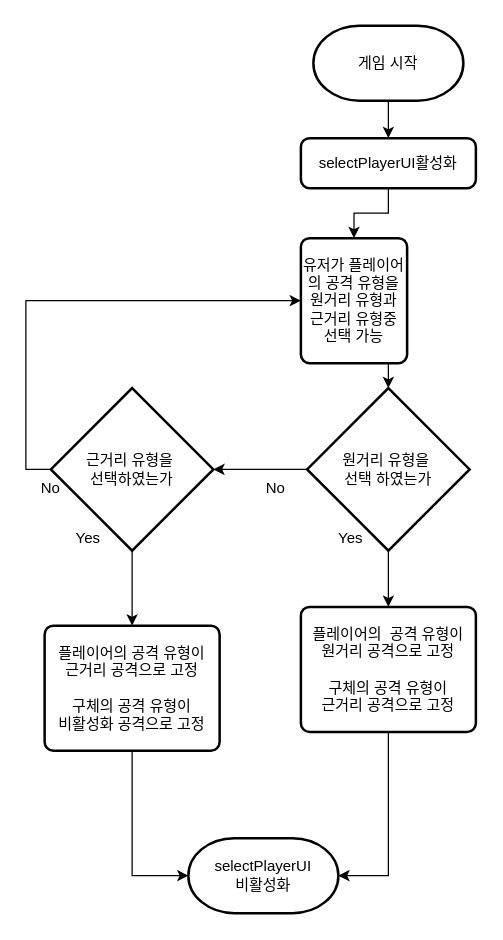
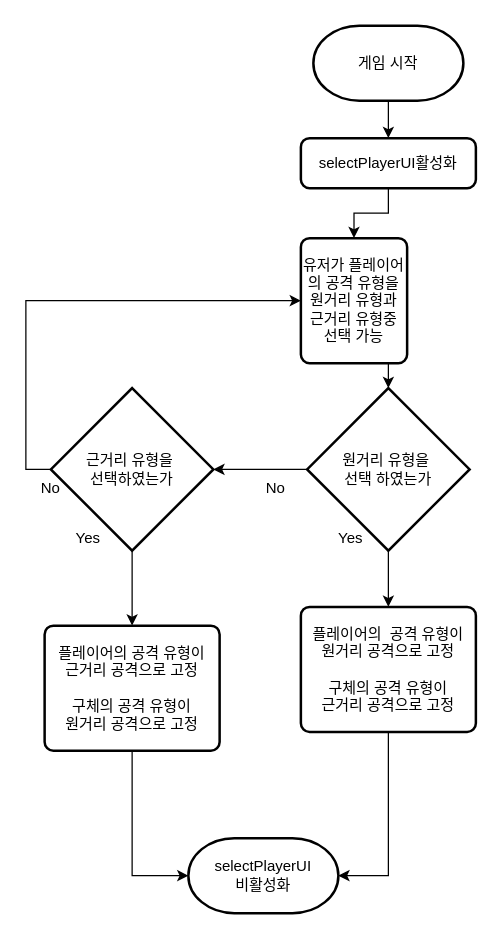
node "플레이어의 공격 유형이 근거리 공격으로 고정 구체의 공격 유형이 비활성화 공격으로 고정": label "플레이어의 공격 유형이 근거리 공격으로 고정 구체의 공격 유형이 비활성화 공격으로 고정" -> "플레이어의 공격 유형이 근거리 공격으로 고정 구체의 공격 유형이 원거리 공격으로 고정"
